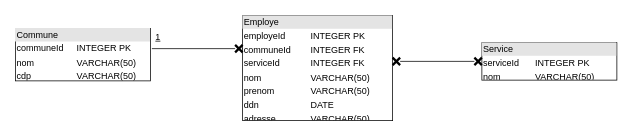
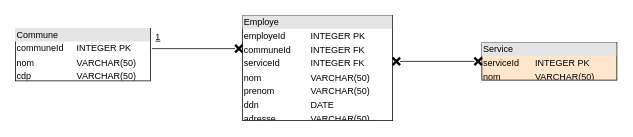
node "Service serviceId INTEGER PK nom VARCHAR(50)": fillcolor #ffffff -> #ffe6cc
